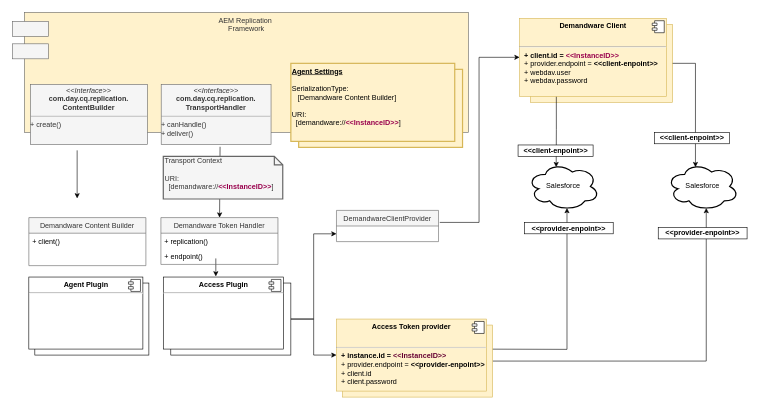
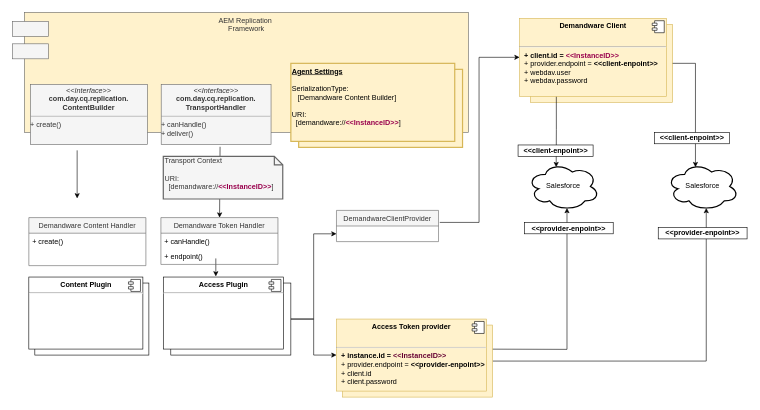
node "Demandware Content Builder": label "Demandware Content Builder" -> "Demandware Content Handler"
node "+ client()": label "+ client()" -> "+ create()"
node "+ replication()": label "+ replication()" -> "+ canHandle()"
node "Agent Plugin": label "Agent Plugin" -> "Content Plugin"
